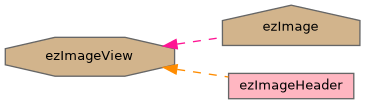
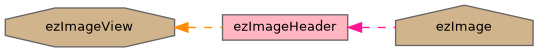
edge "ezImage" -> "ezImageView": now "ezImage" -> "ezImageHeader"
